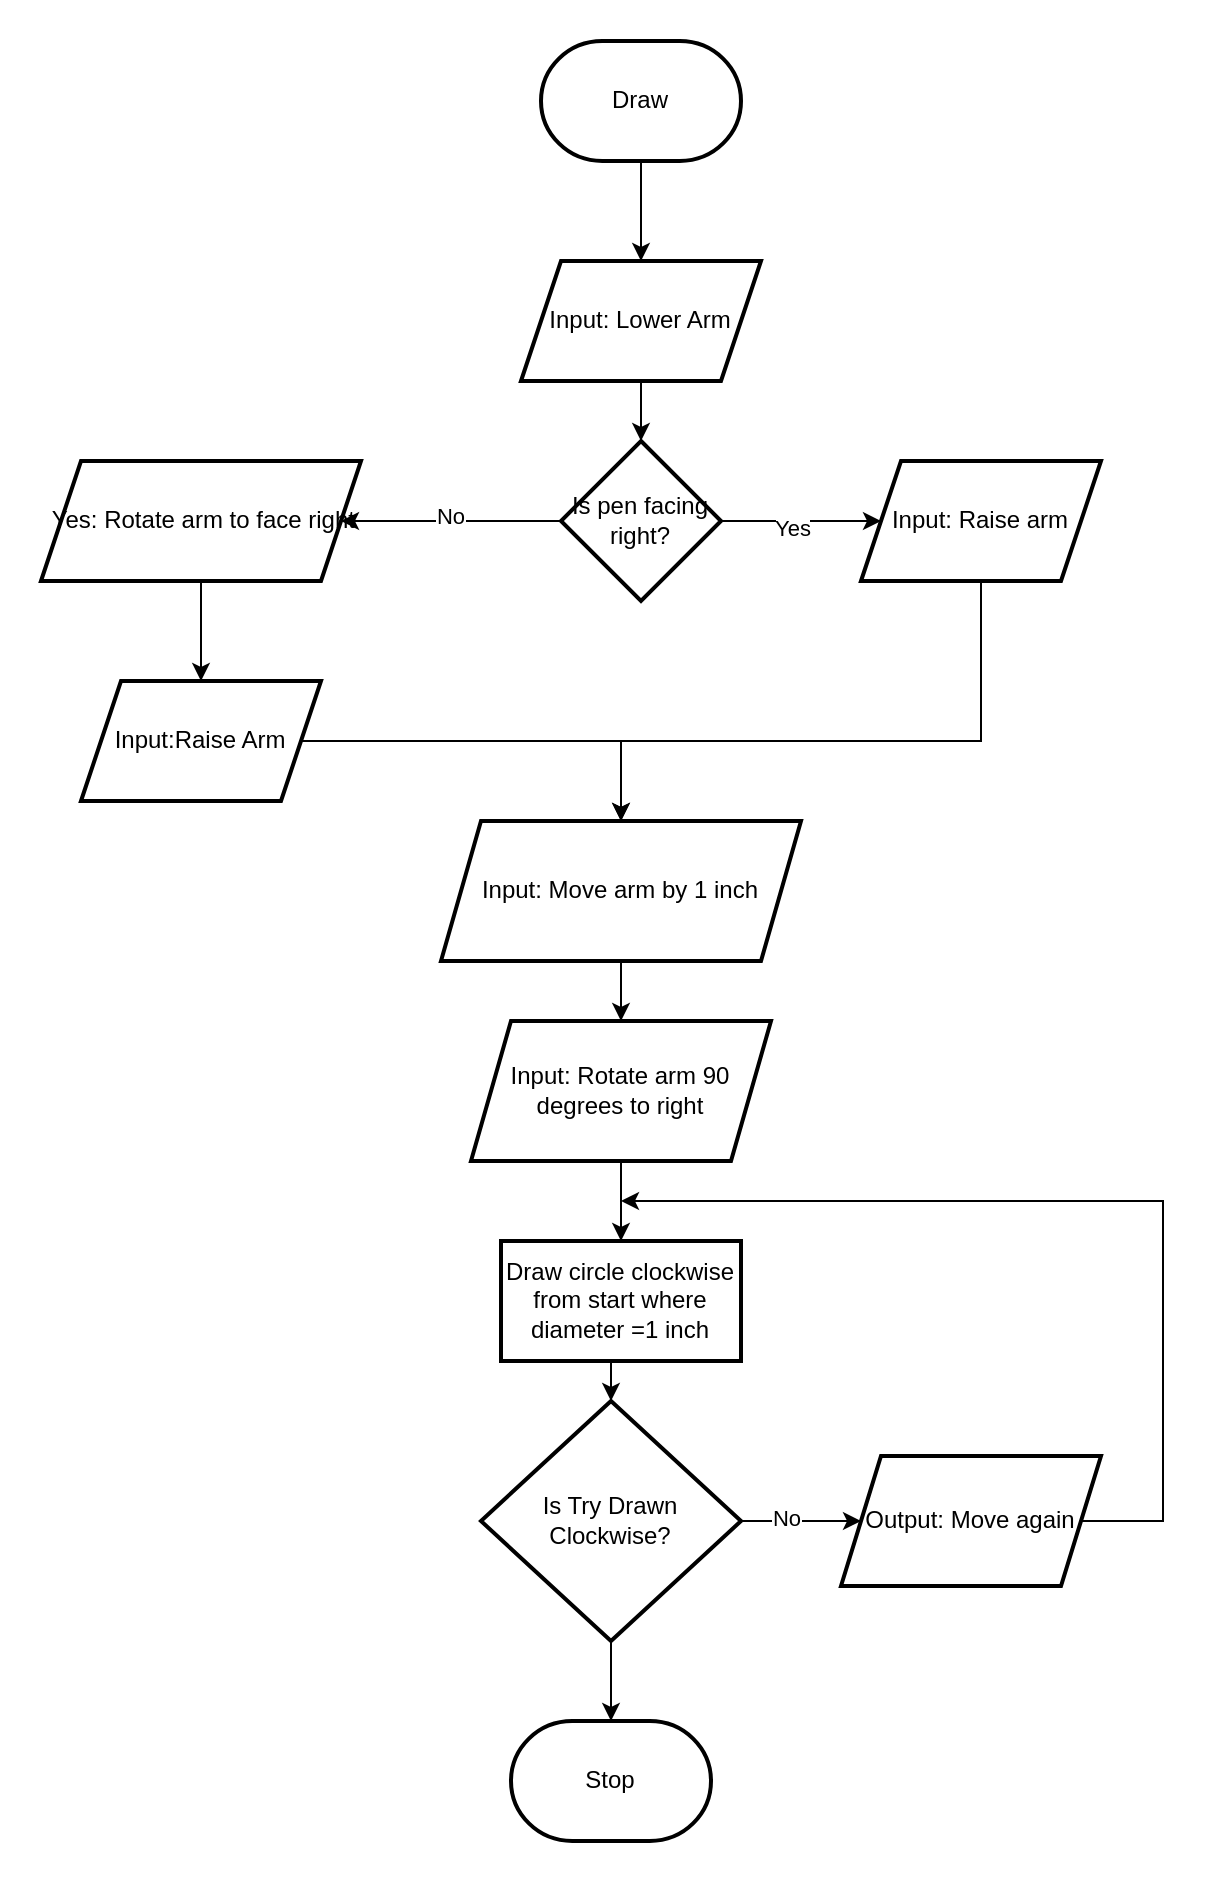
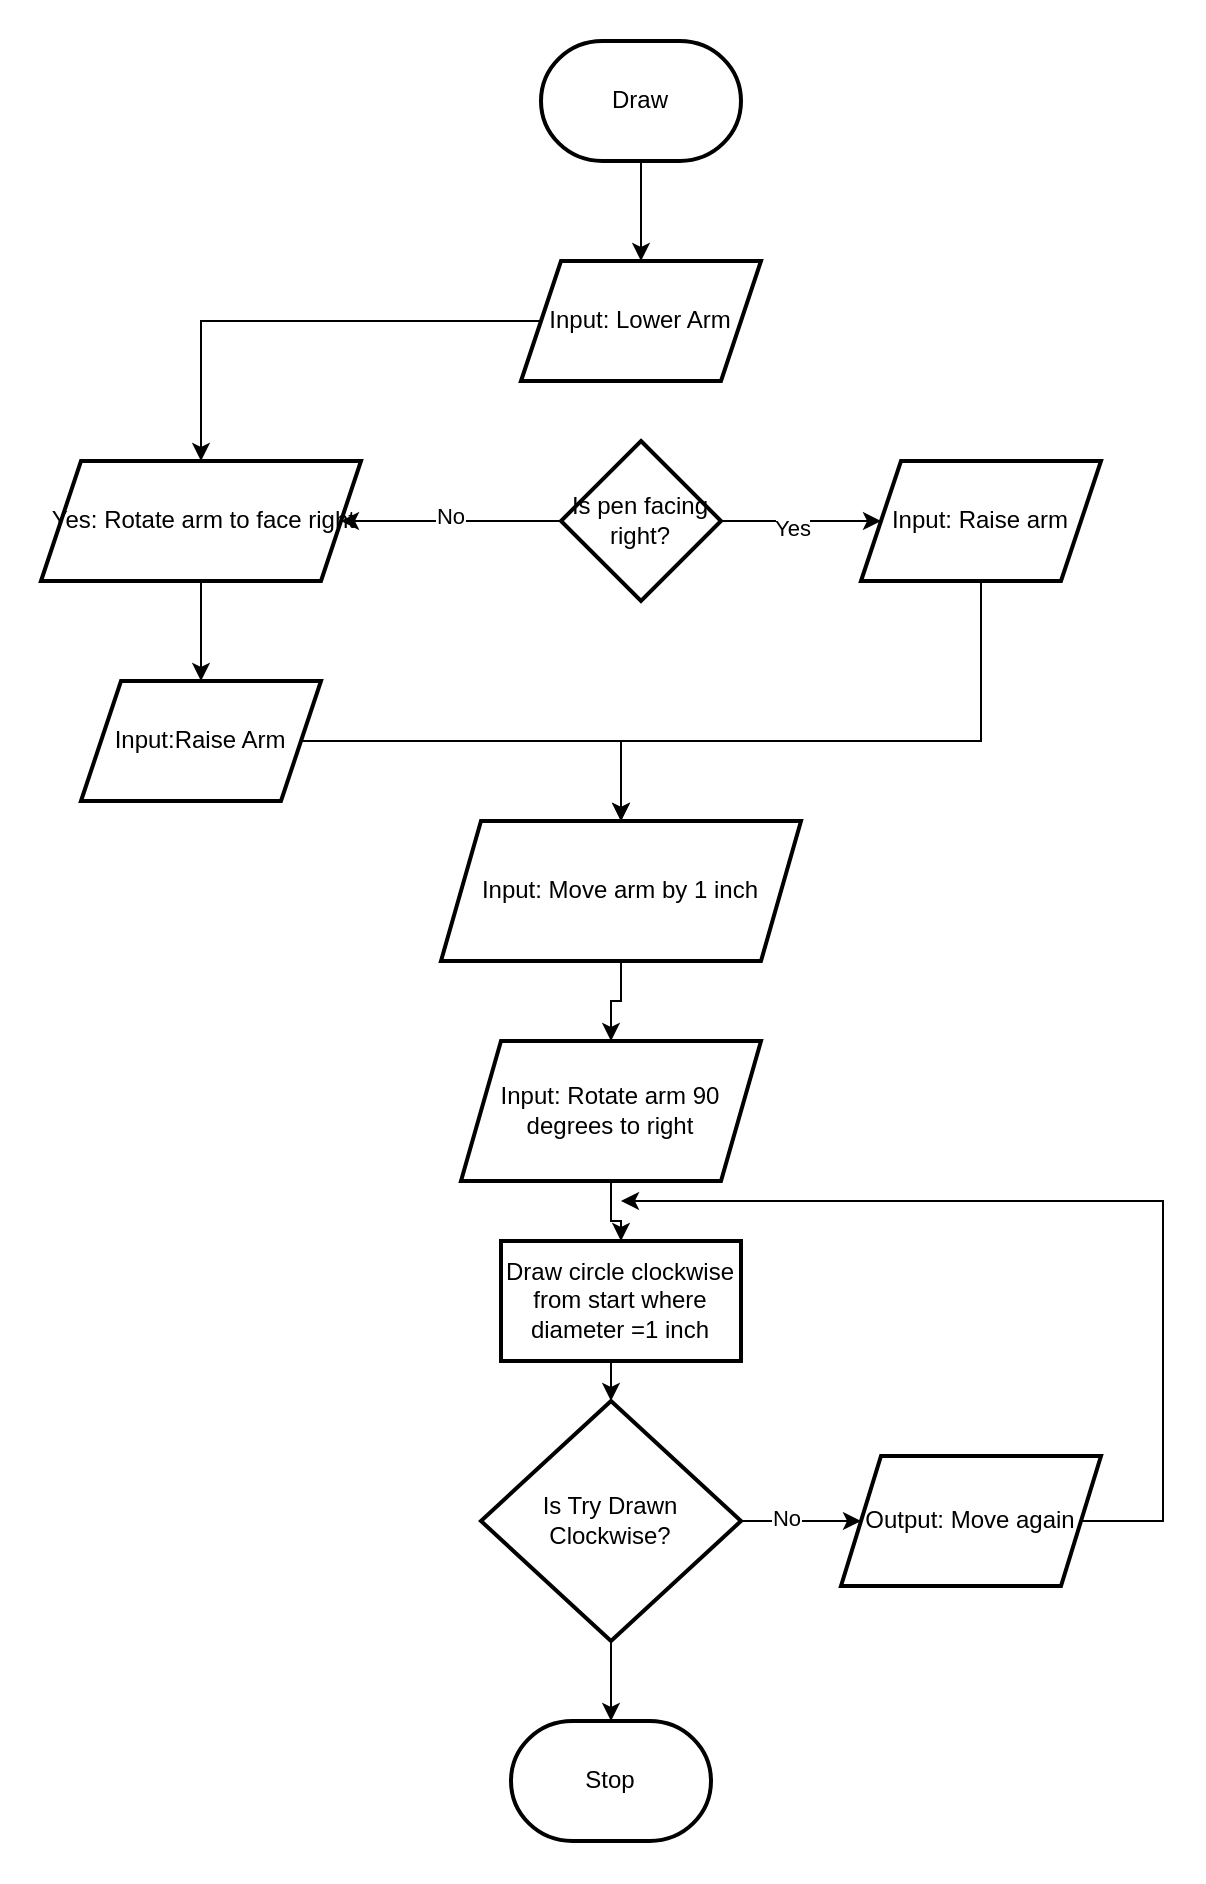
edge "Input: Lower Arm" -> "Is pen facing right?": now "Input: Lower Arm" -> "Yes: Rotate arm to face right"
node "Input: Rotate arm 90 degrees to right": moved (621, 1091) -> (611, 1111)
